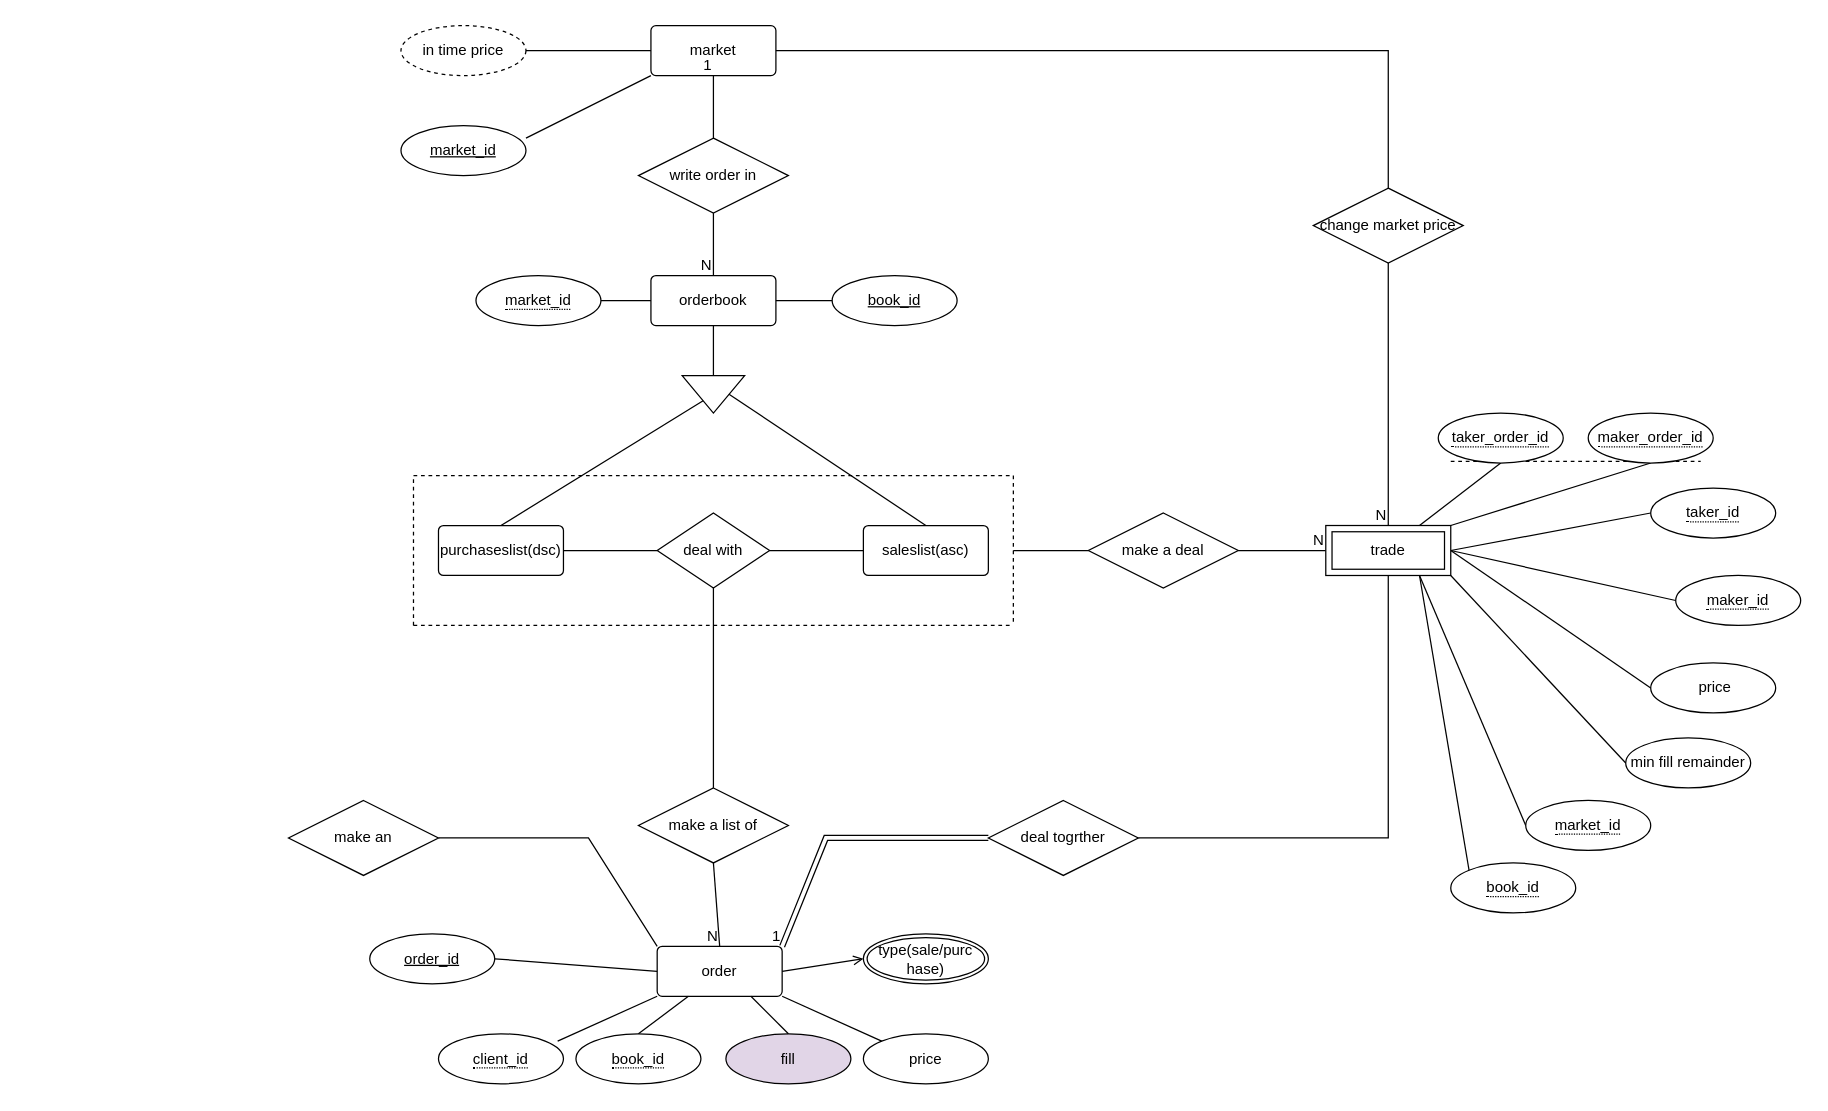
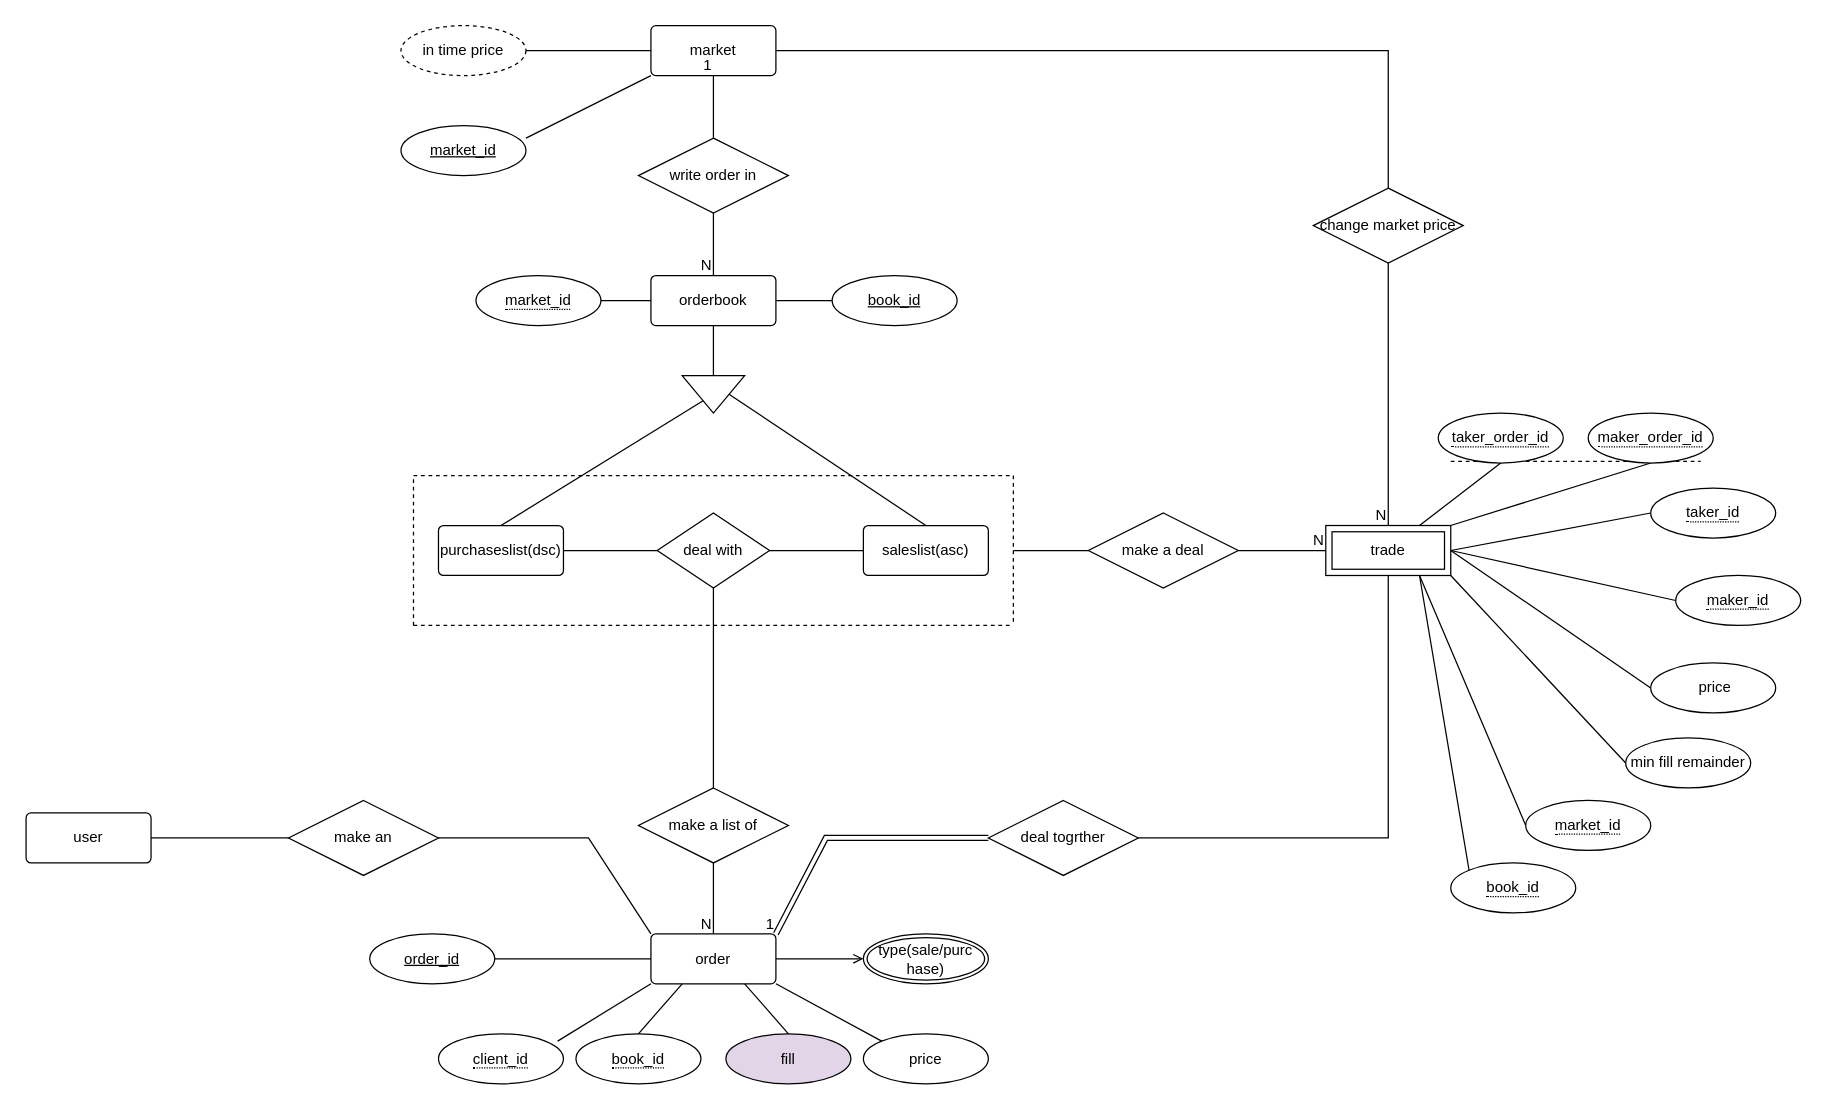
node "user": added
edge "user" -- "make an": added
node "order": moved (719, 972) -> (713, 959)
